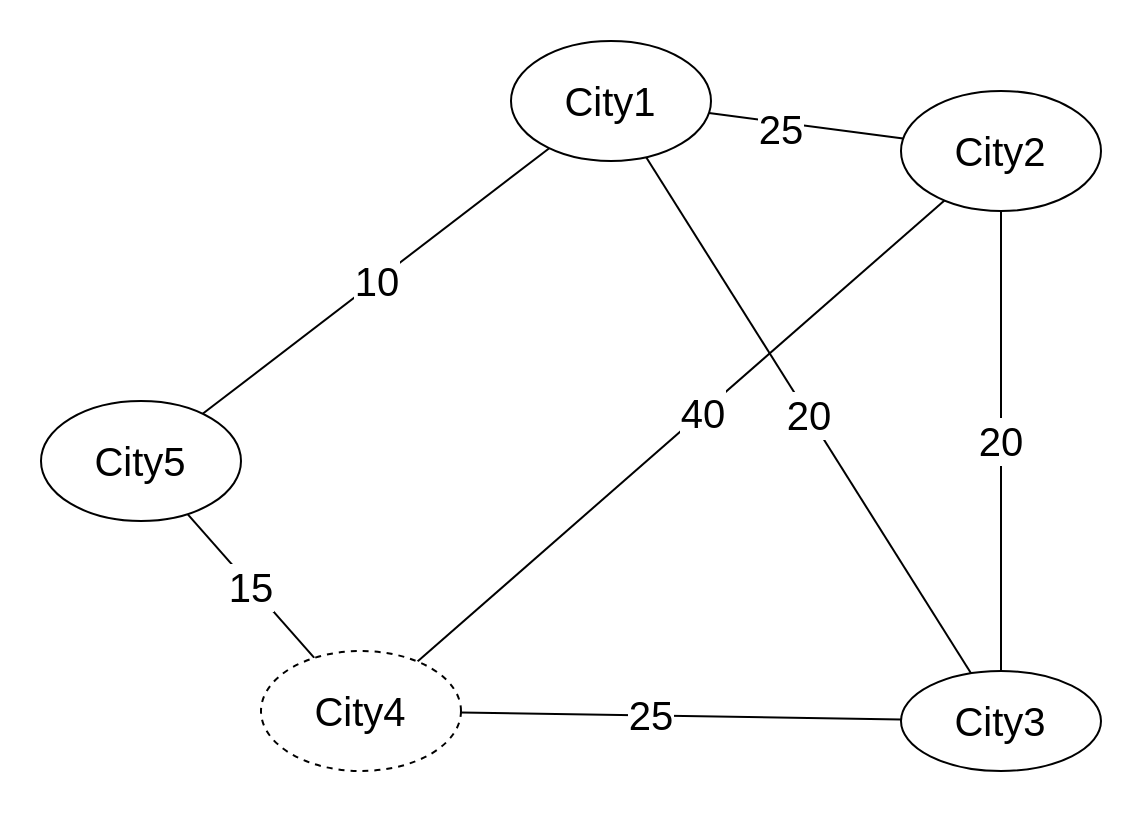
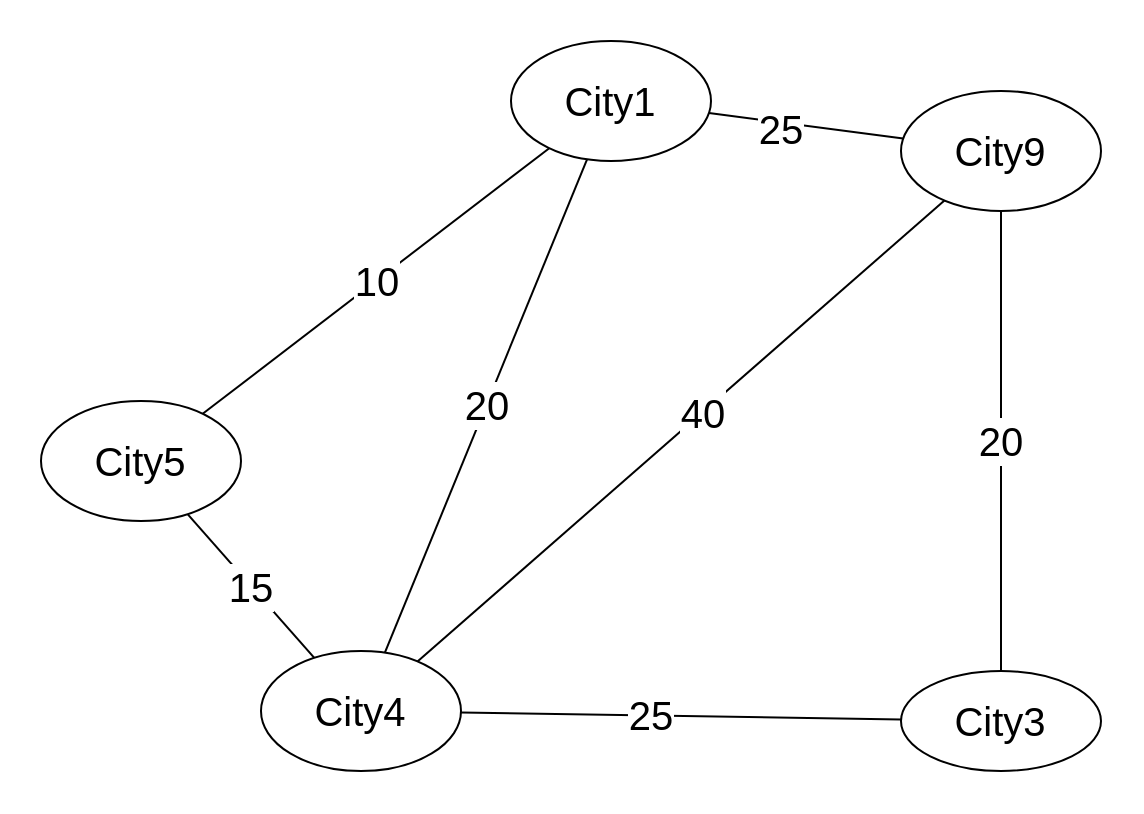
node "City2": label "City2" -> "City9"
edge "City1" -- "City3": now "City1" -- "City4"
node "City4": style dashed -> solid
